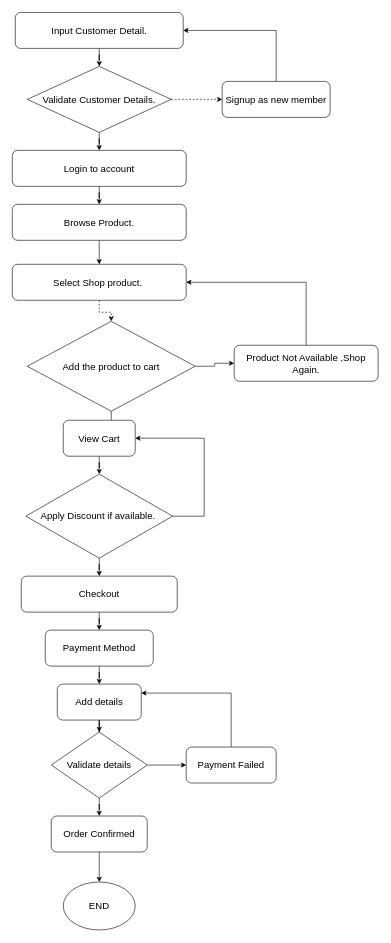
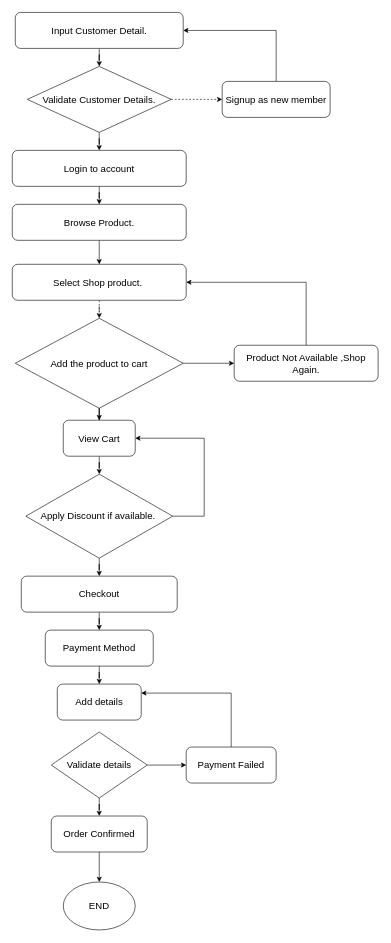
node "Add the product to cart": moved (111, 366) -> (99, 363)
edge "Add details" -> "Validate details": removed
